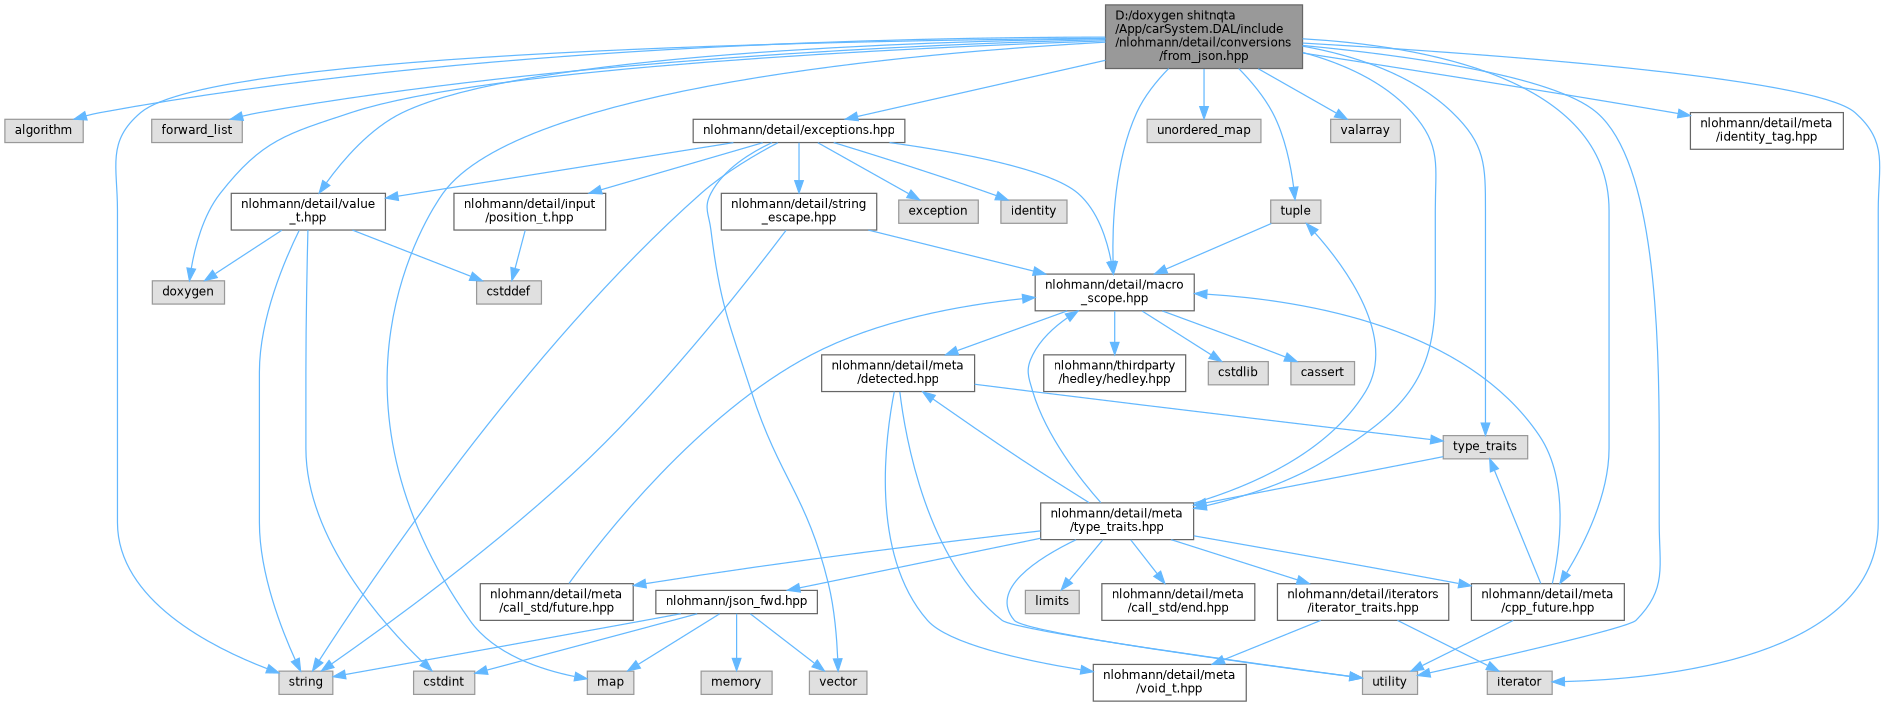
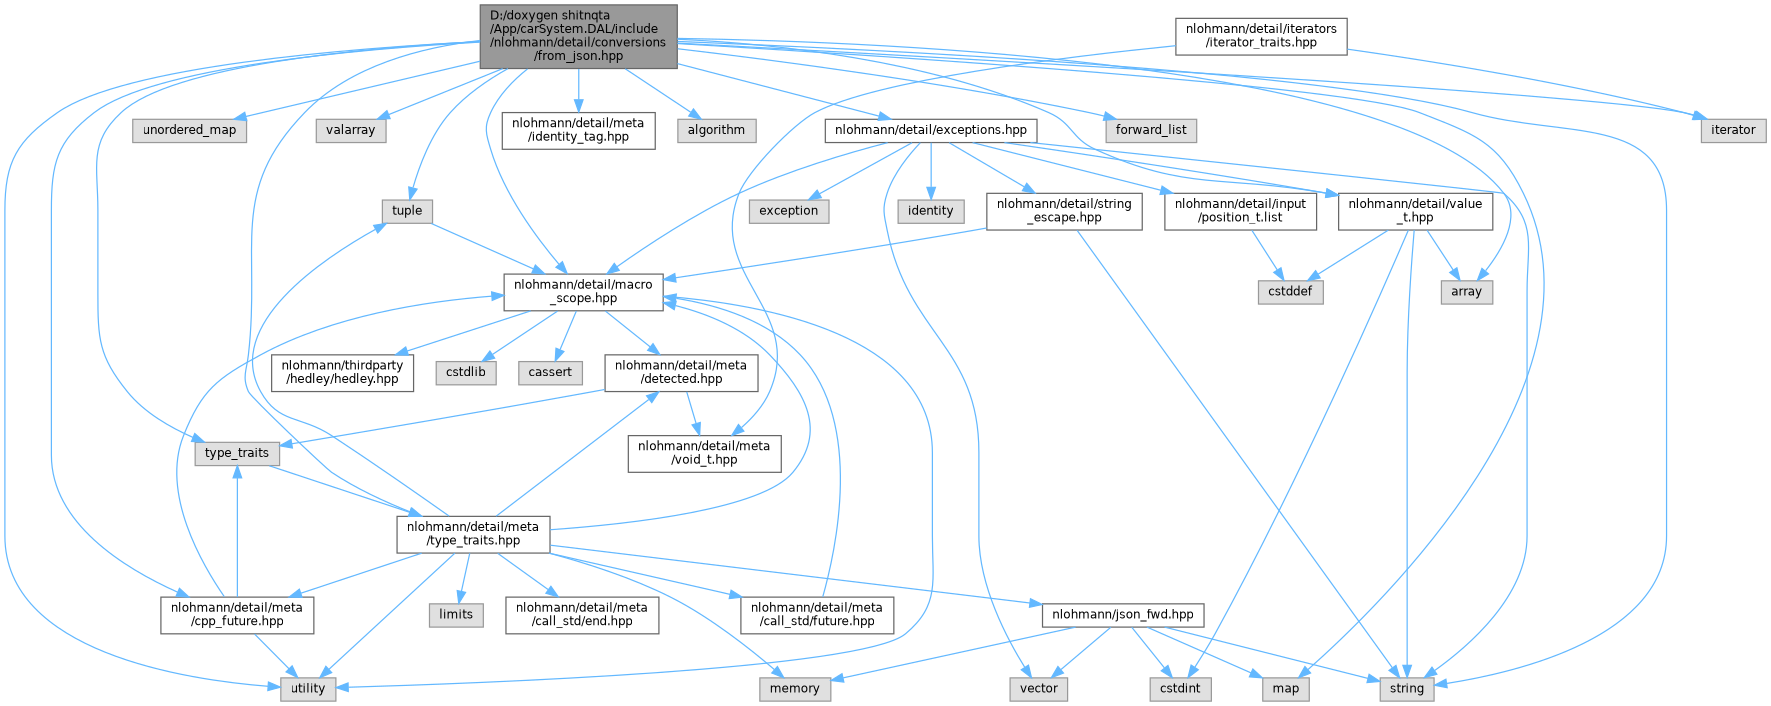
node "nlohmann/detail/input /position_t.hpp": label "nlohmann/detail/input /position_t.hpp" -> "nlohmann/detail/input /position_t.list"
node "doxygen": label "doxygen" -> "array"
edge "nlohmann/detail/meta /type_traits.hpp" -> "nlohmann/detail/iterators /iterator_traits.hpp": now "nlohmann/detail/meta /type_traits.hpp" -> "memory"
edge "nlohmann/detail/meta /detected.hpp" -> "utility": now "nlohmann/detail/macro _scope.hpp" -> "utility"
